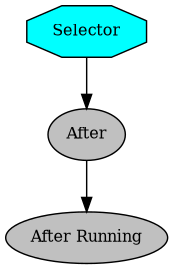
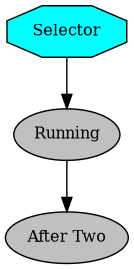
node "After": label "After" -> "Running"
node "After Running": label "After Running" -> "After Two"
